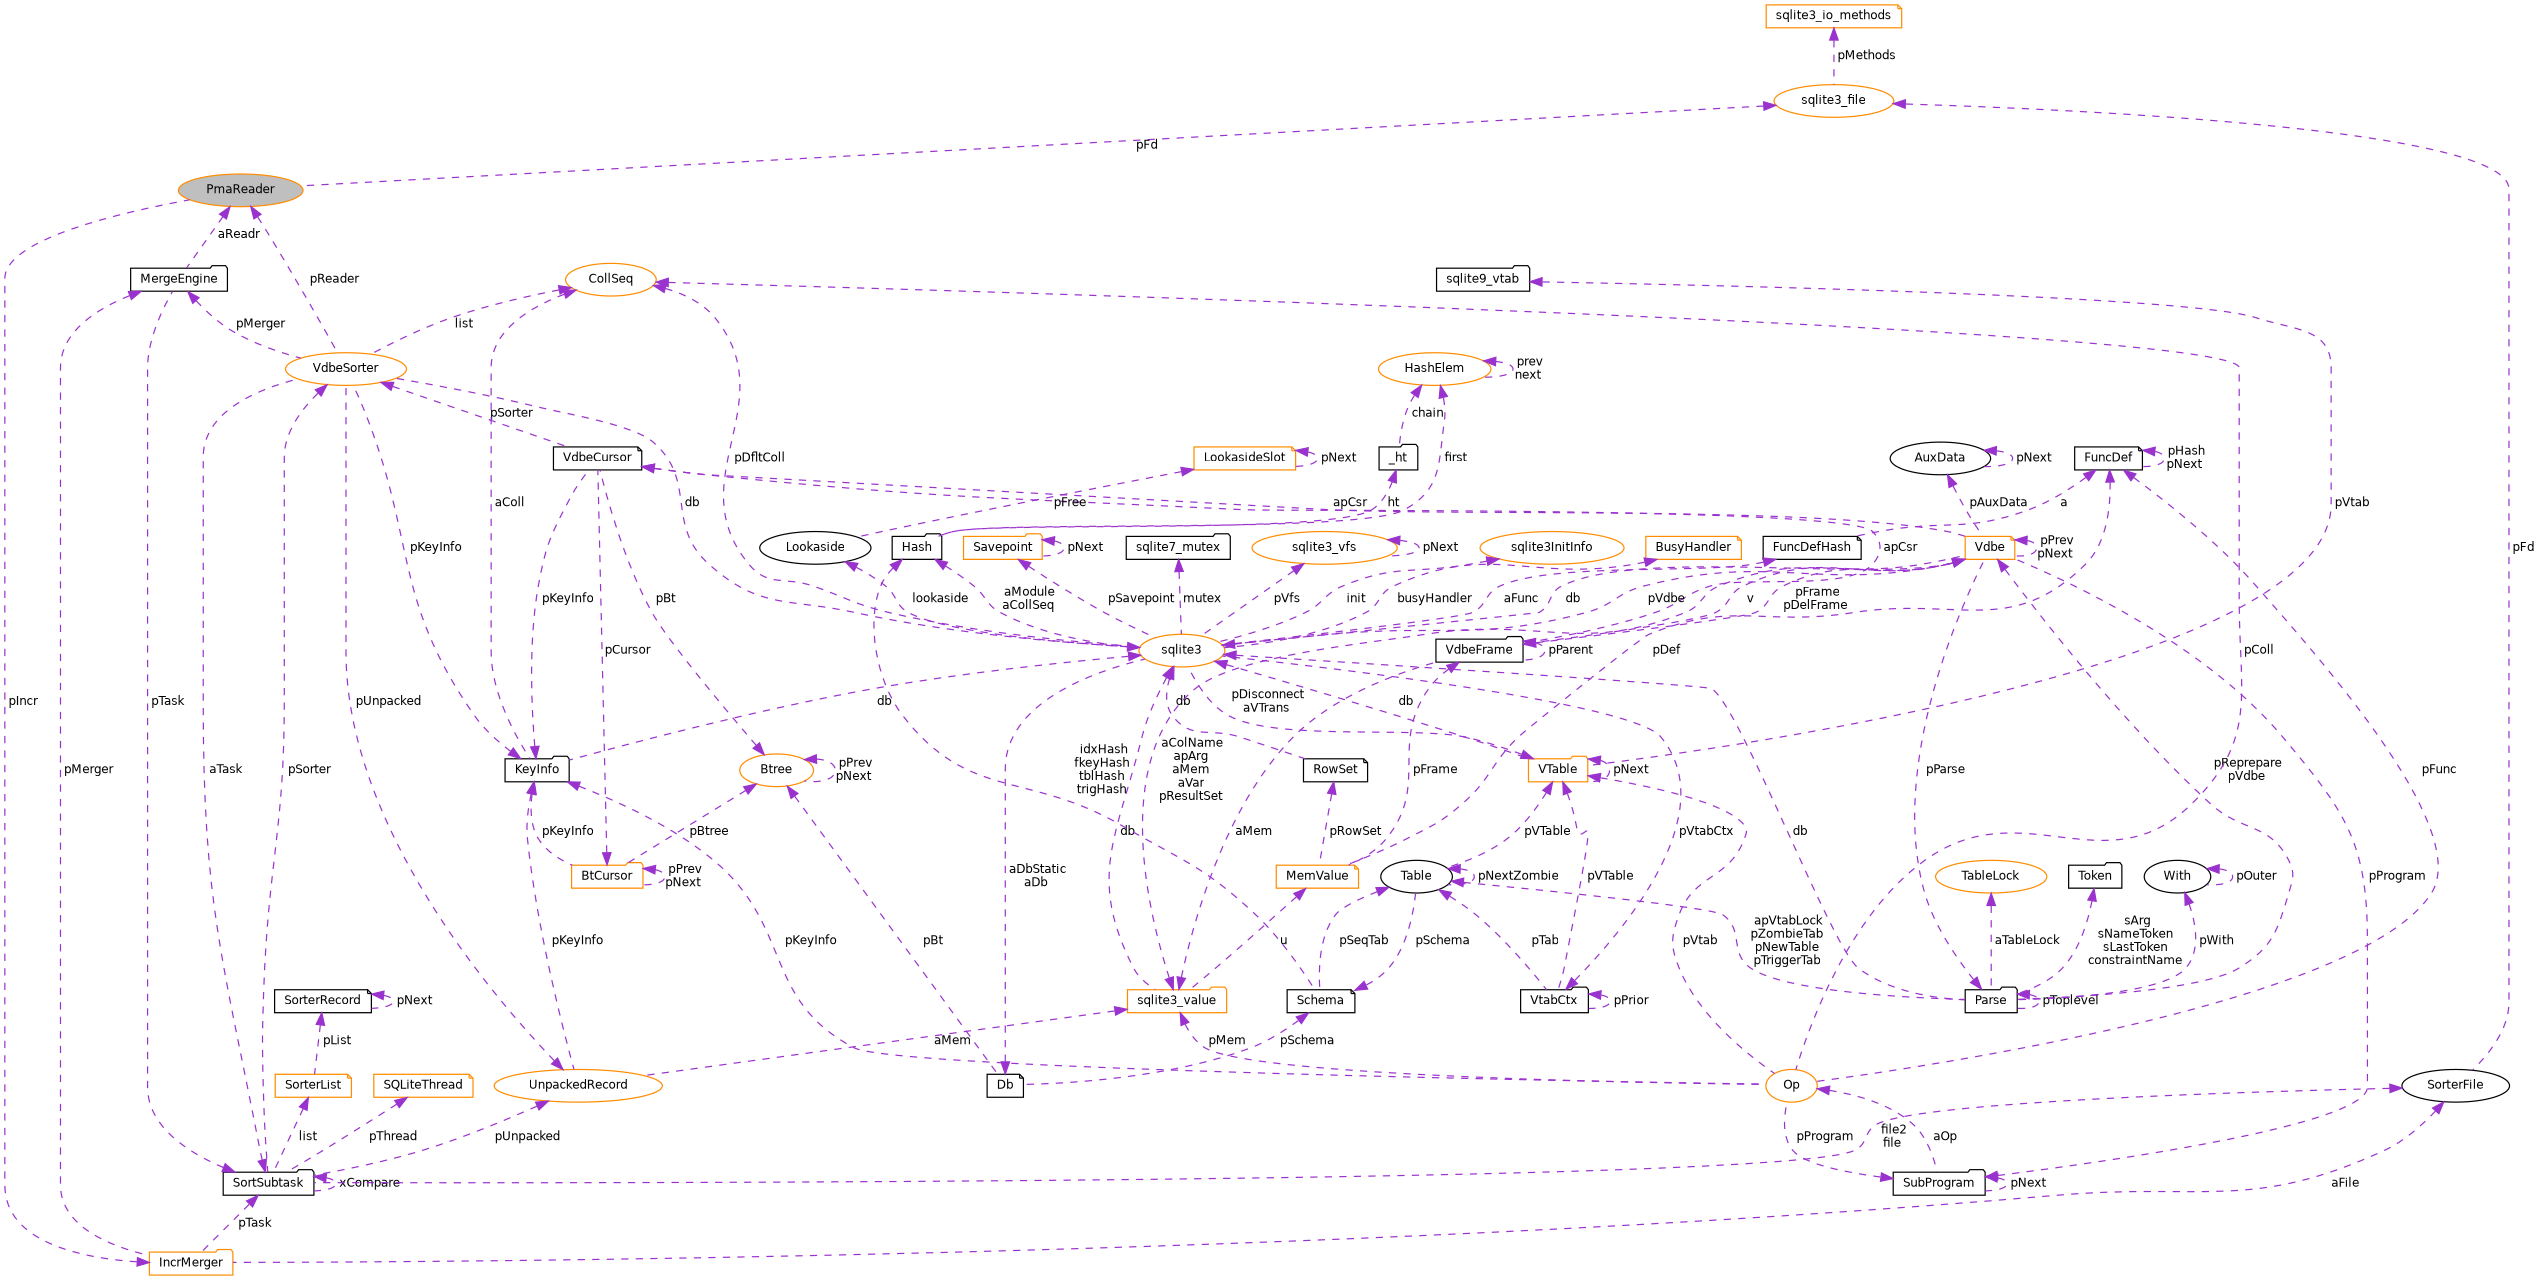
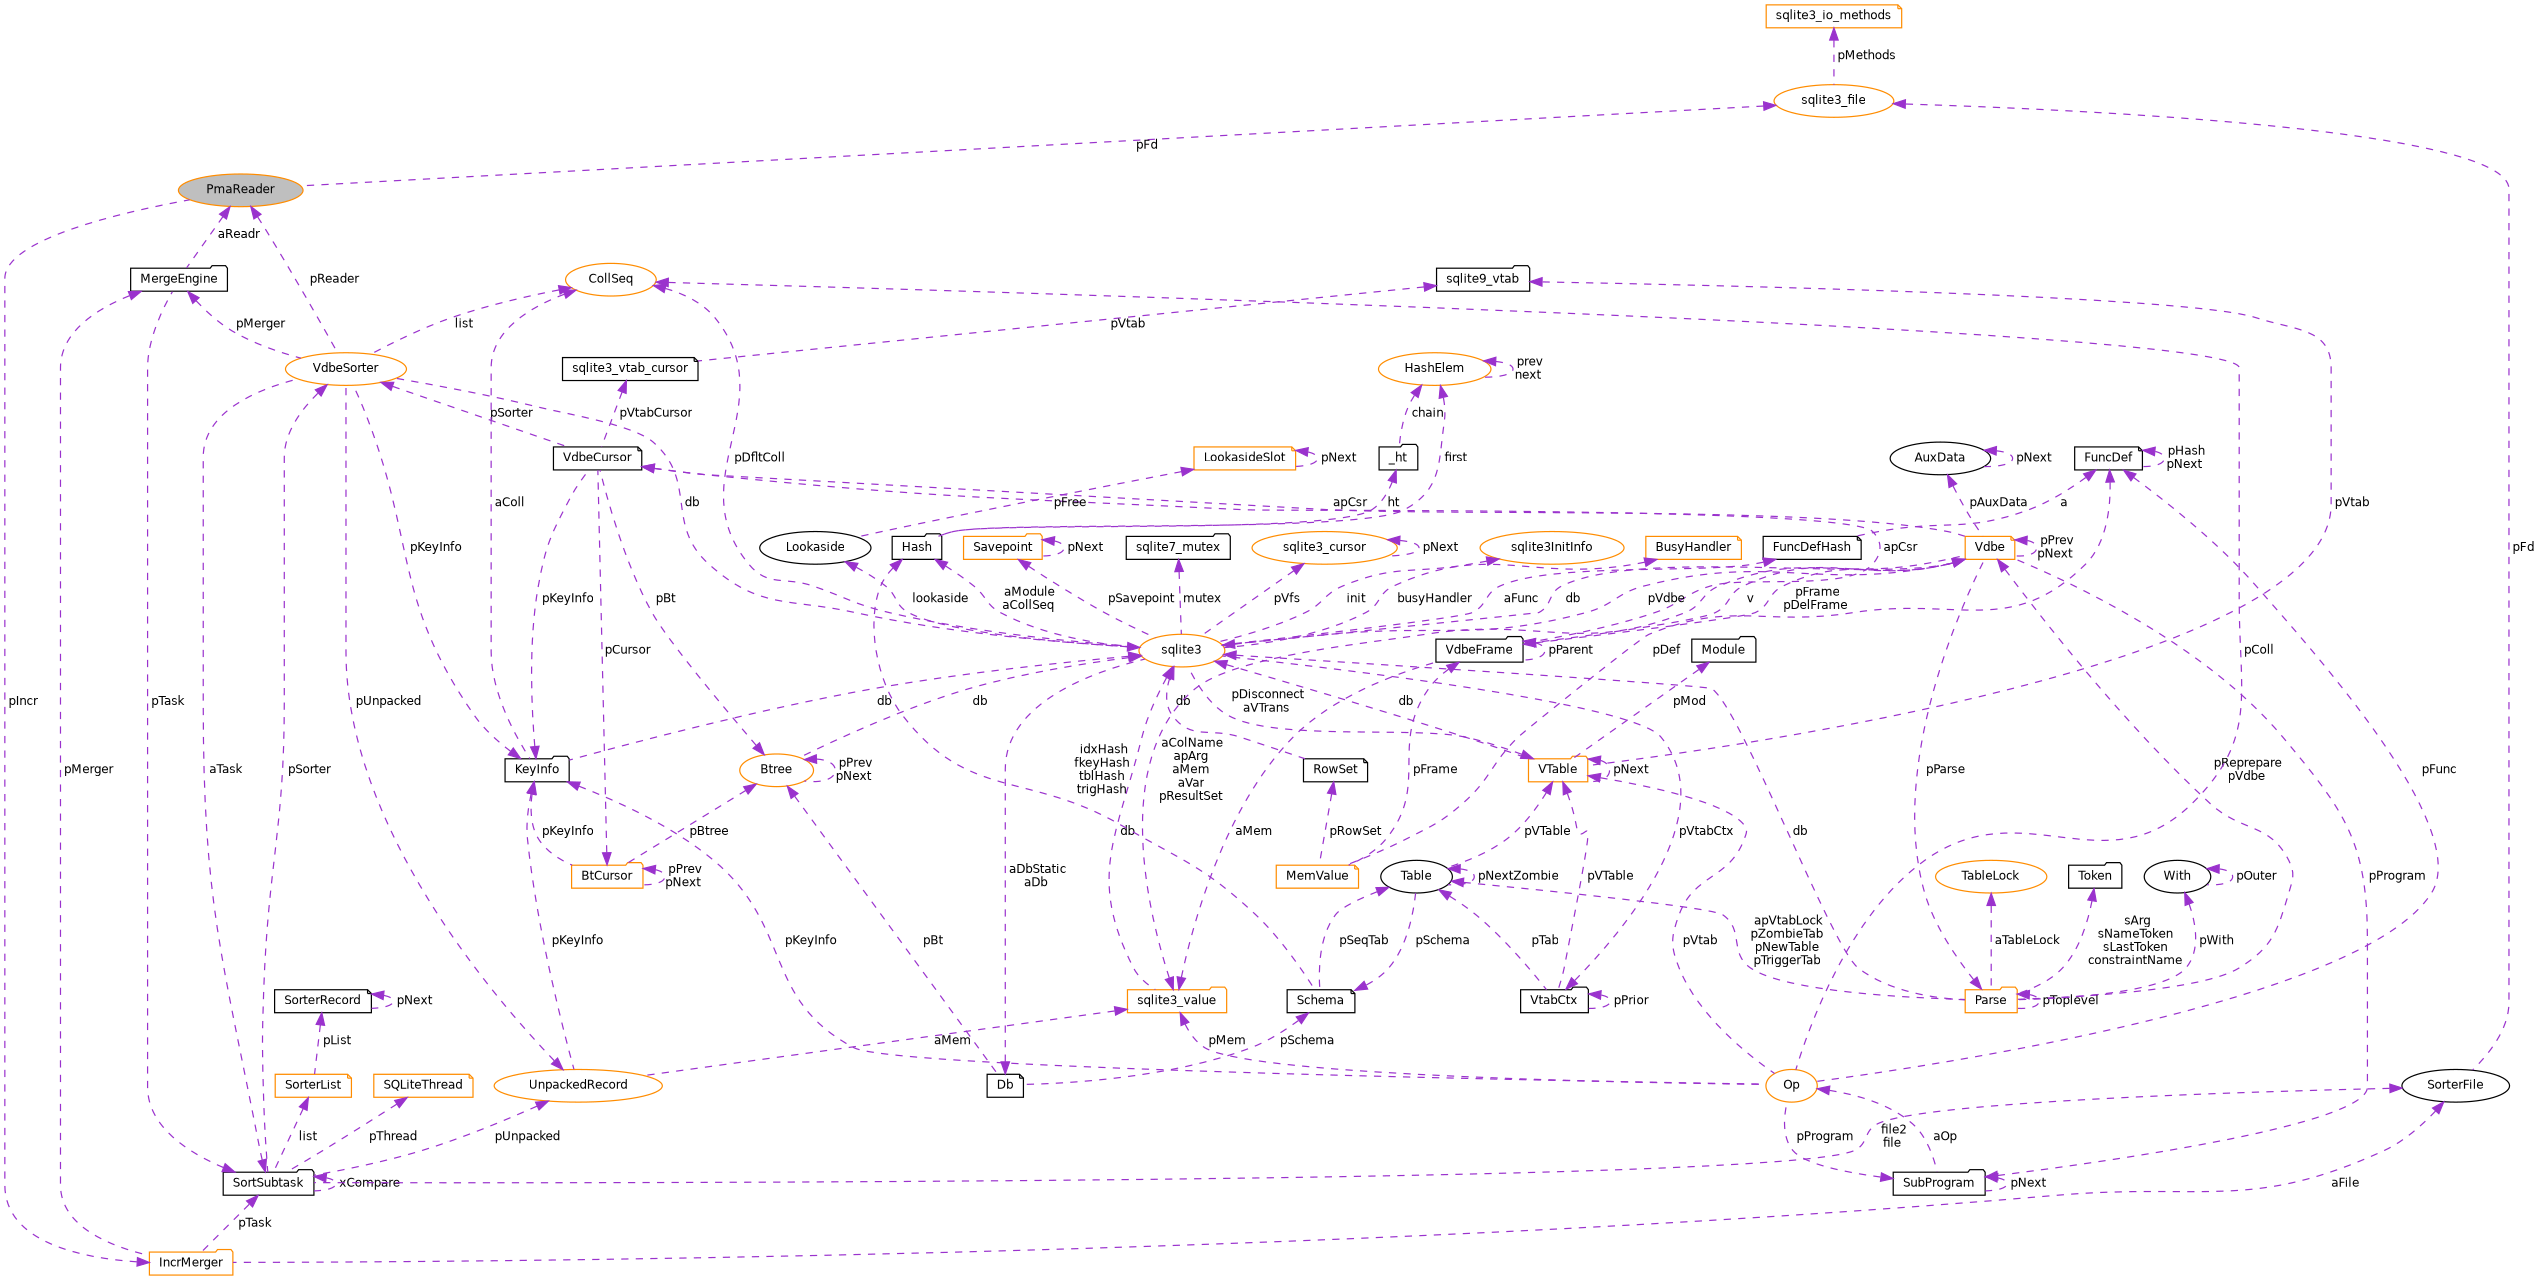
node "sqlite3_vtab_cursor": added
node "sqlite3_vfs": label "sqlite3_vfs" -> "sqlite3_cursor"
node "Module": added
edge "Btree" -> "sqlite3": added, label "db"
edge "sqlite3_value" -> "MemValue": removed, label "u"
node "Parse": color black -> darkorange
